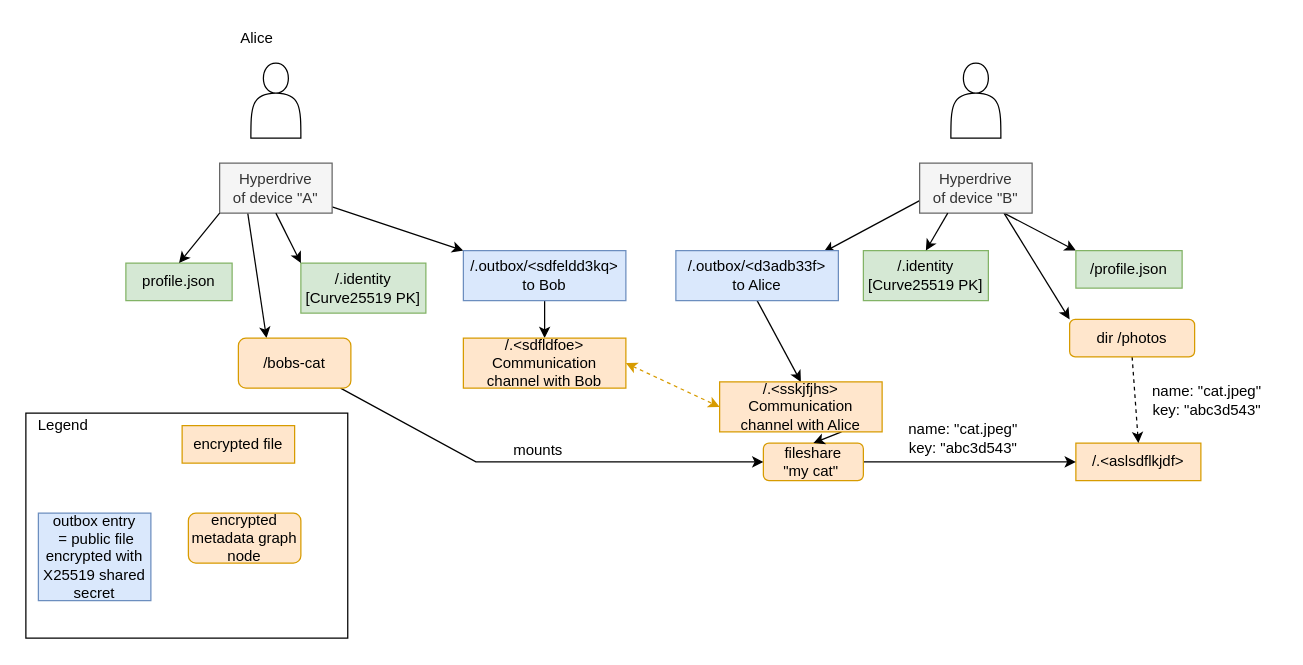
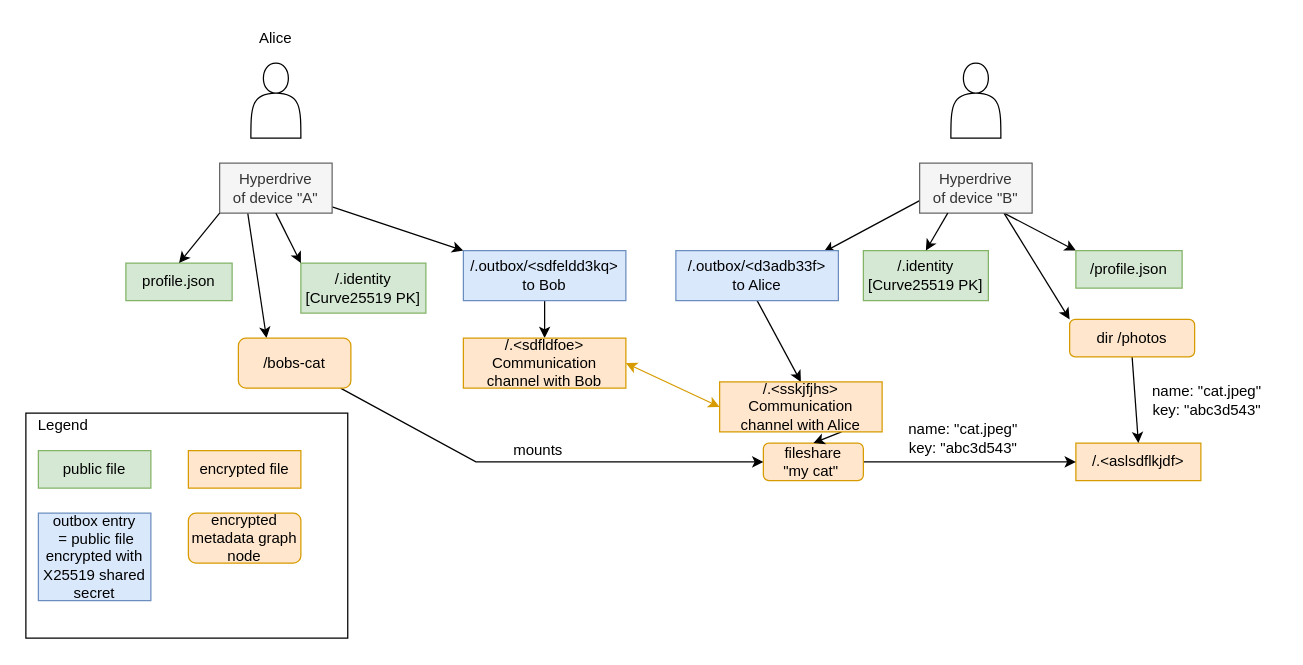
node "Alice": moved (257, 38) -> (276, 38)
edge "/.<sdfldfoe> Communication channel with Bob" -- "/.<sskjfjhs> Communication channel with Alice": style dashed -> solid
edge "dir /photos" -> "/.<aslsdflkjdf>": style dashed -> solid
node "encrypted file": moved (238, 444) -> (244, 469)
node "public file": added
